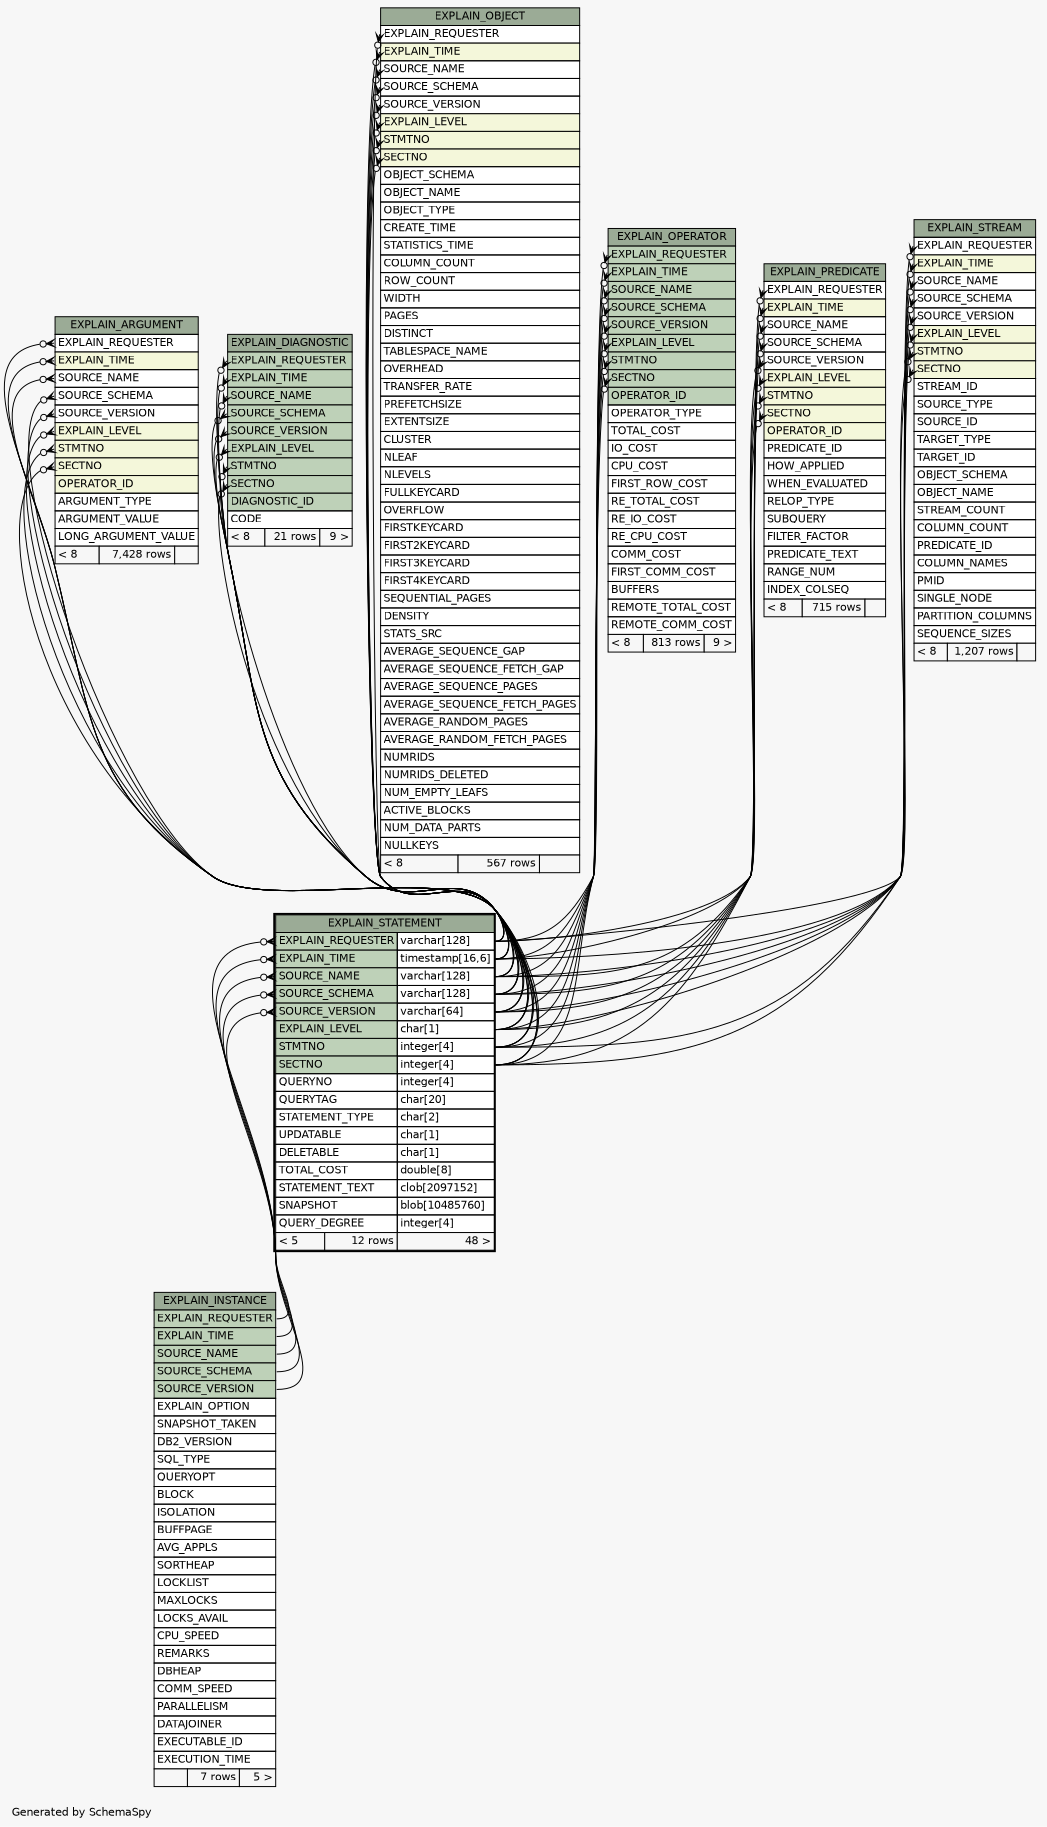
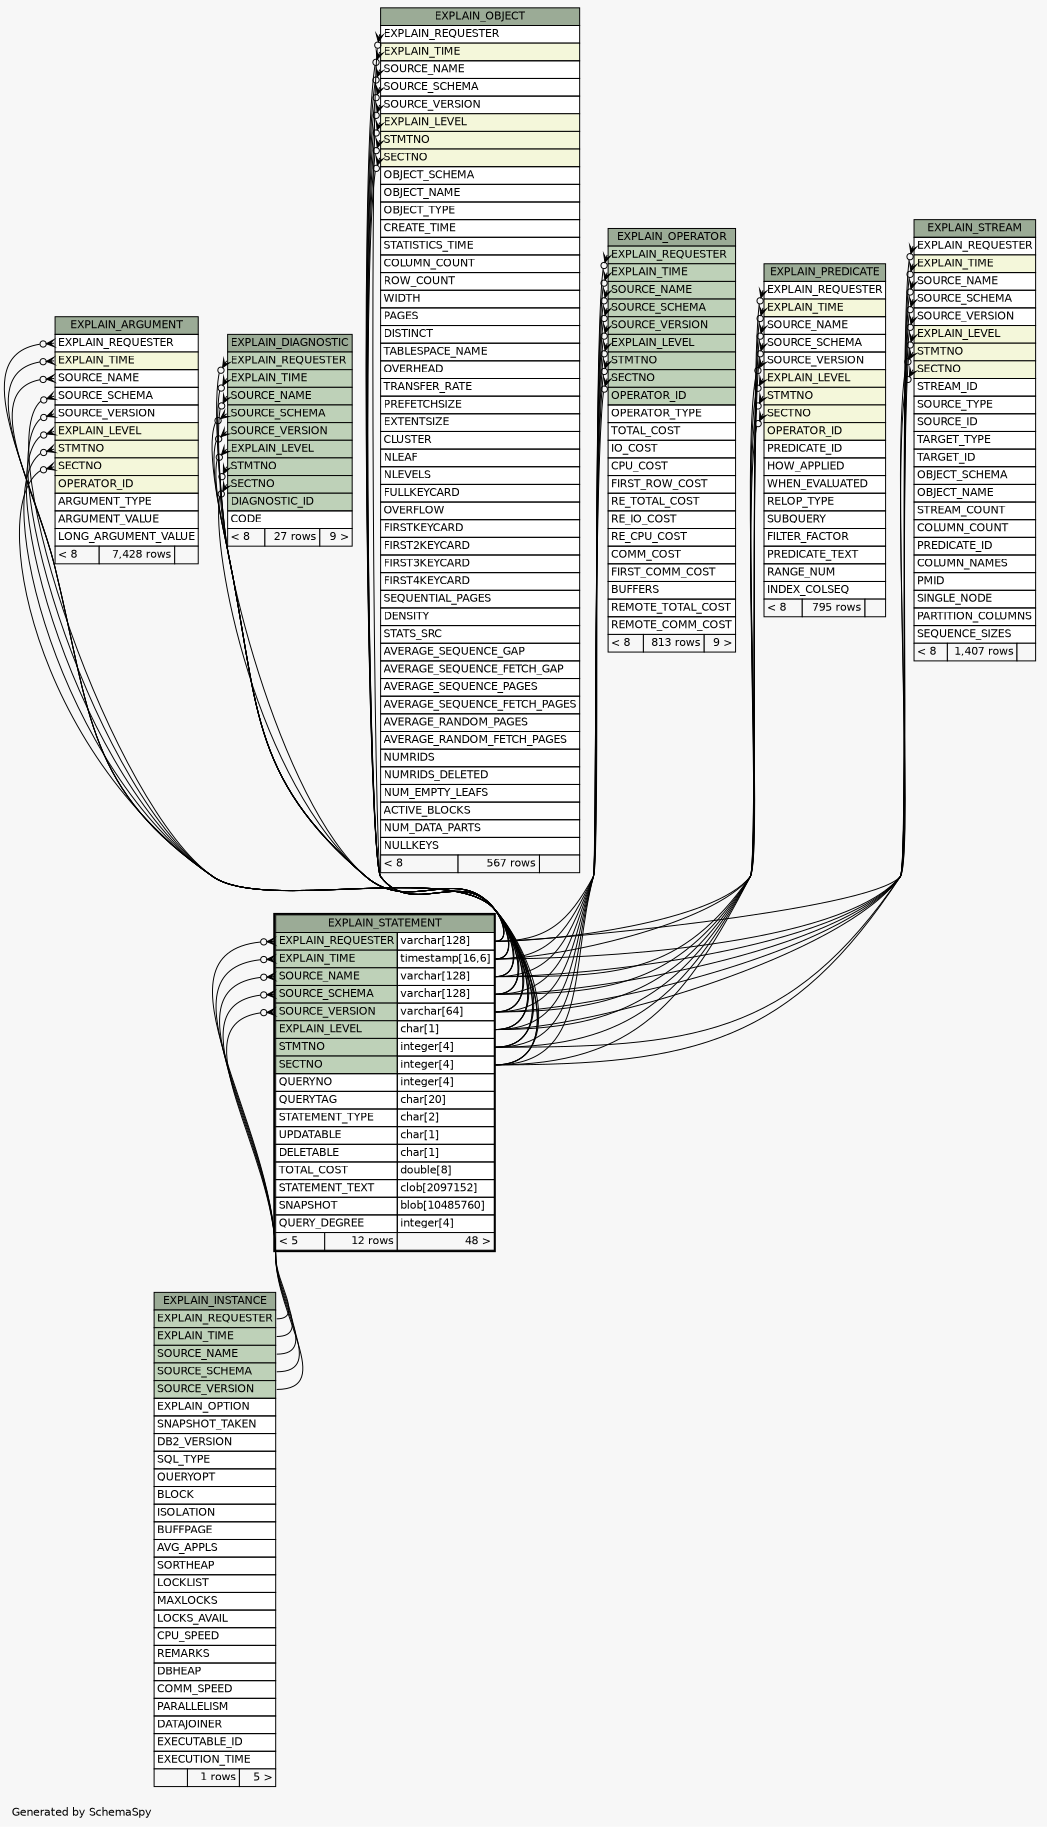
node "EXPLAIN_DIAGNOSTIC": text "21 rows" -> "27 rows"
node "EXPLAIN_PREDICATE": text "715 rows" -> "795 rows"
node "EXPLAIN_STREAM": text "1,207 rows" -> "1,407 rows"
node "EXPLAIN_INSTANCE": text "7 rows" -> "1 rows"
